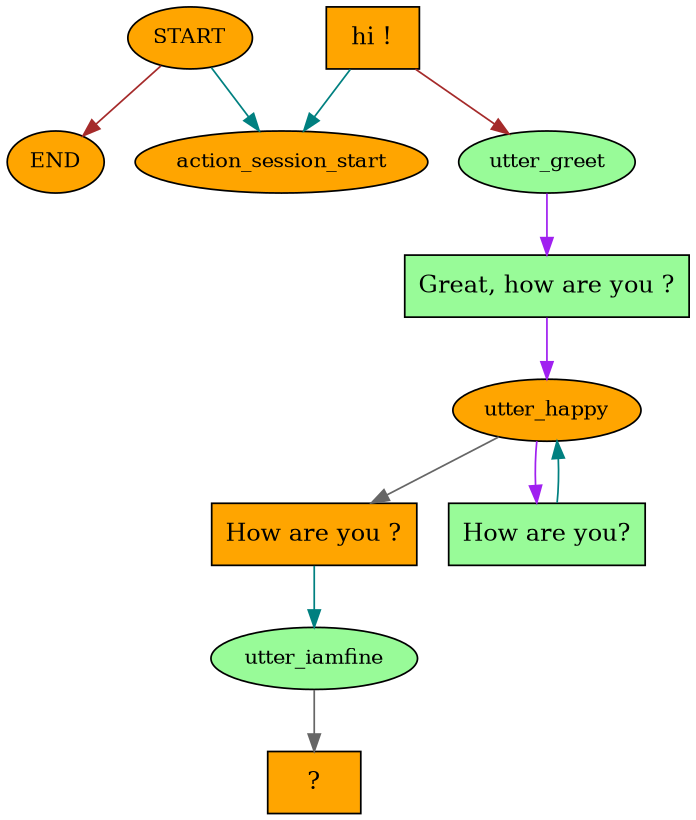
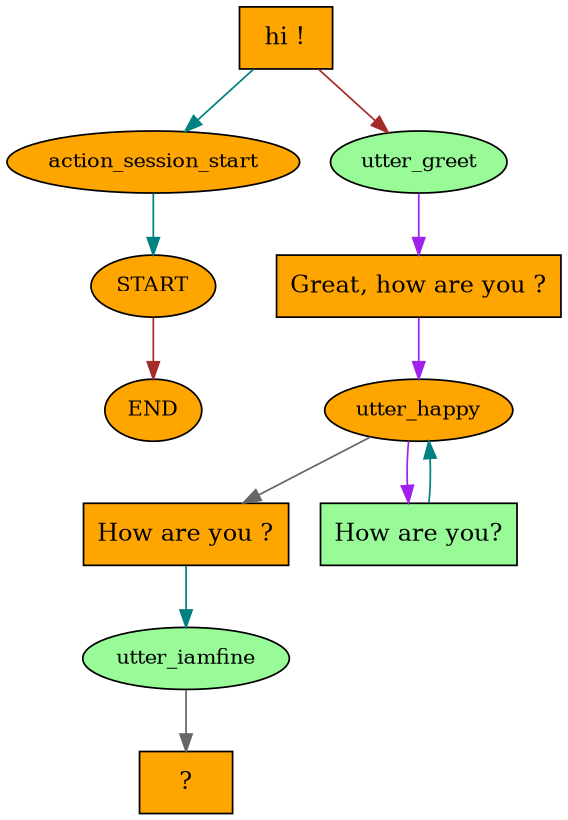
edge "START" -> "action_session_start": reversed
node "Great, how are you ?": fillcolor palegreen -> orange
